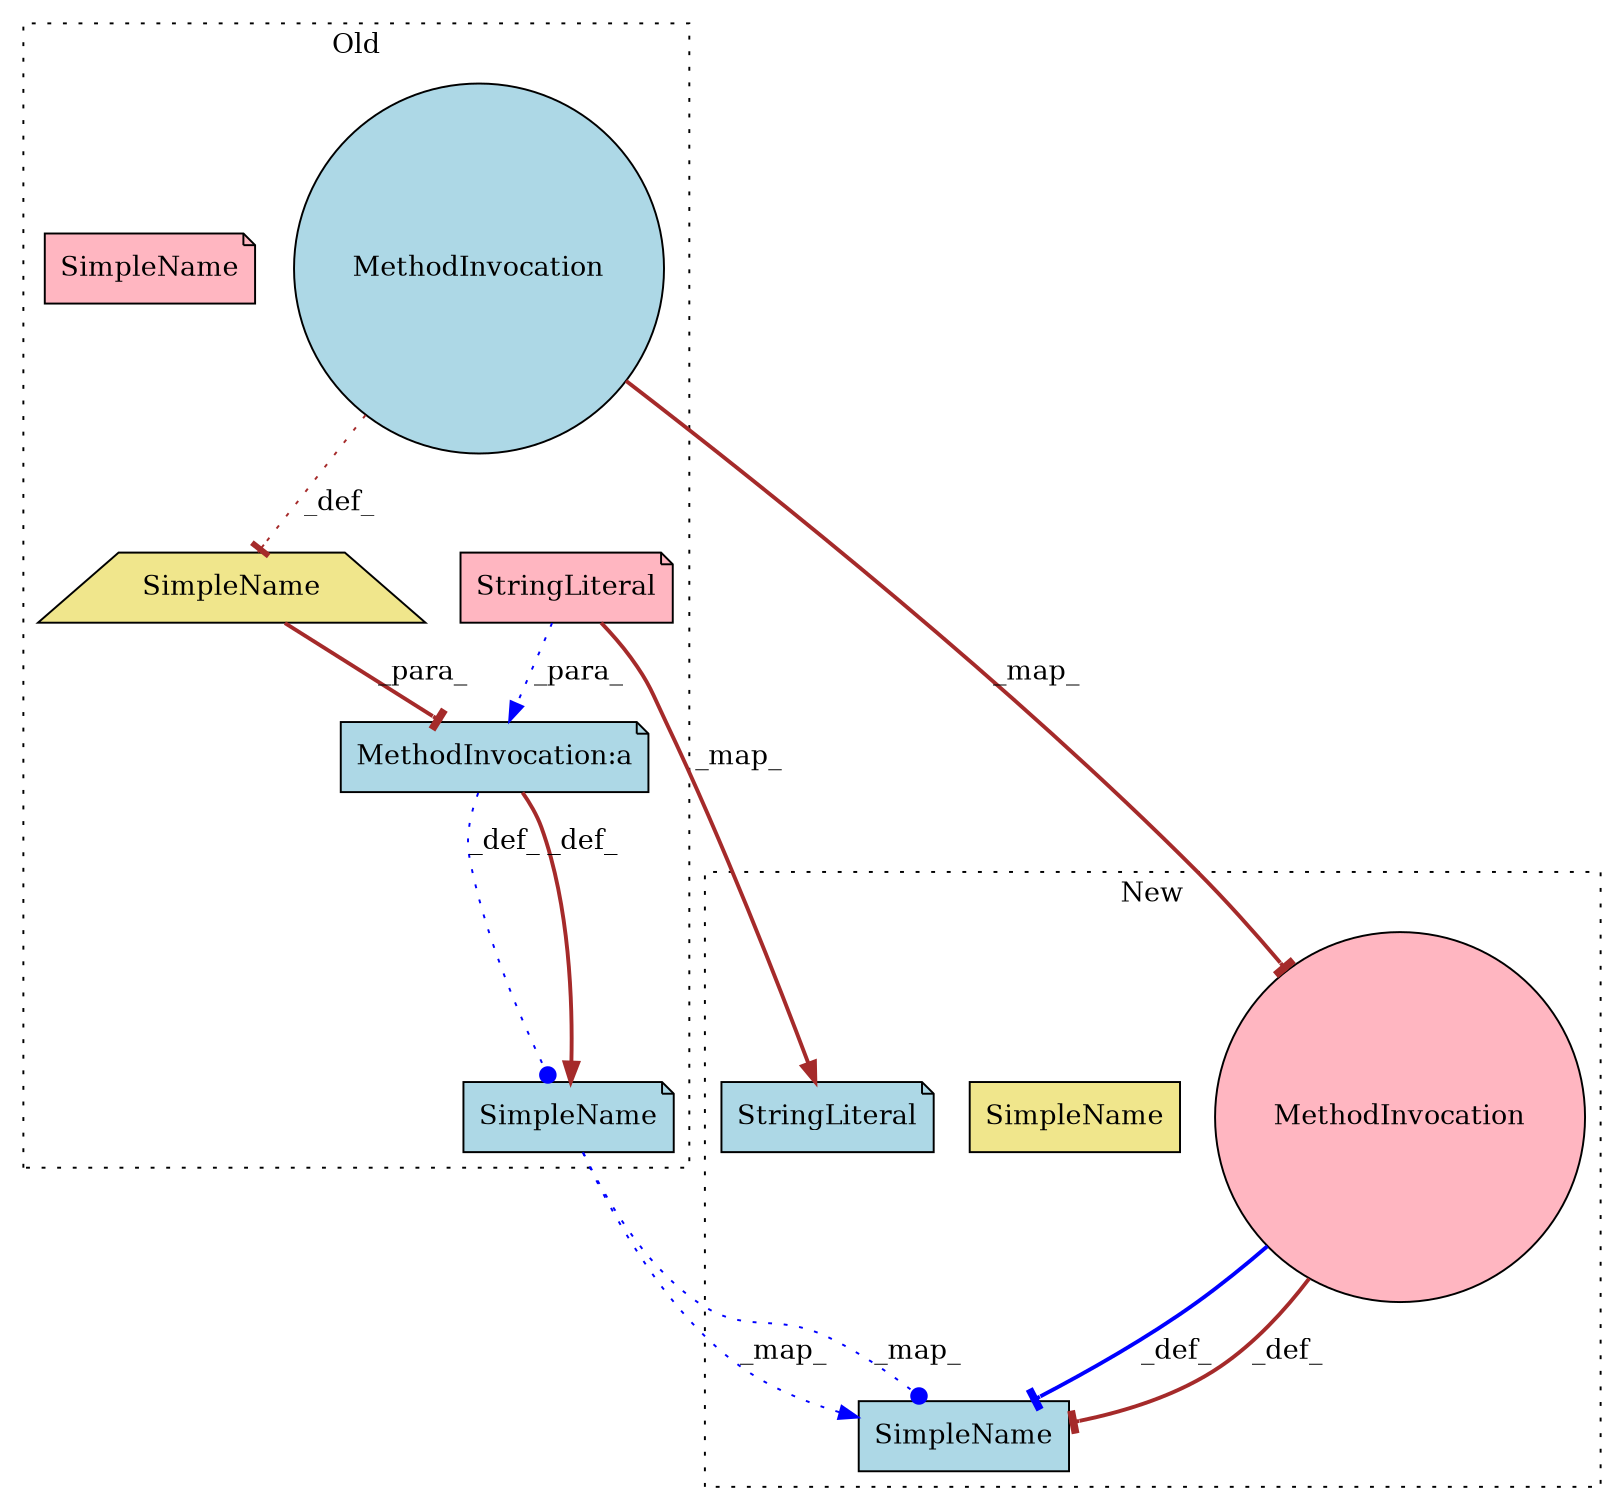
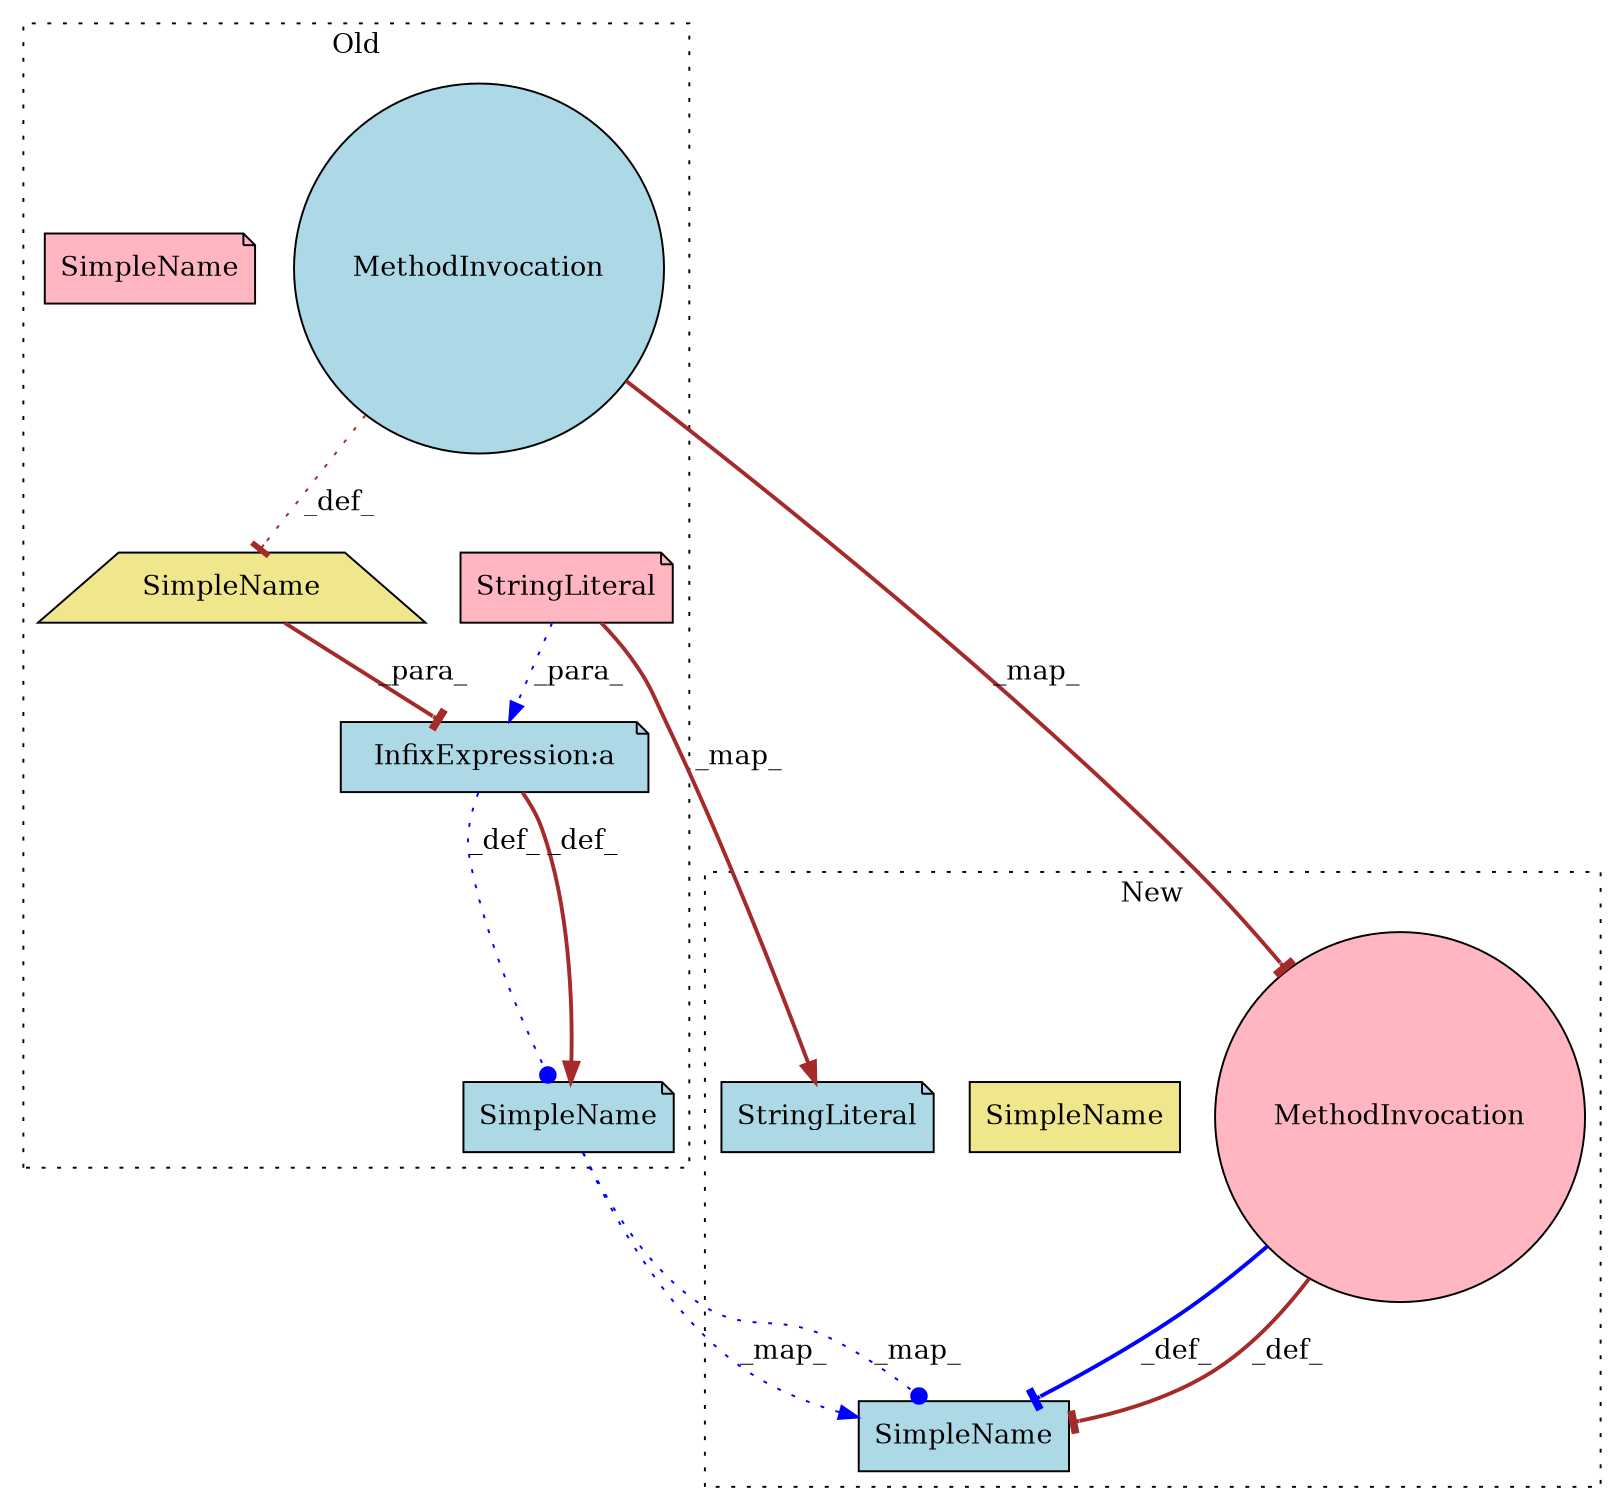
node "MethodInvocation:a": label "MethodInvocation:a" -> "InfixExpression:a"
